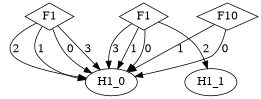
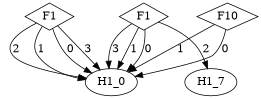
node "H1_1": label "H1_1" -> "H1_7"
